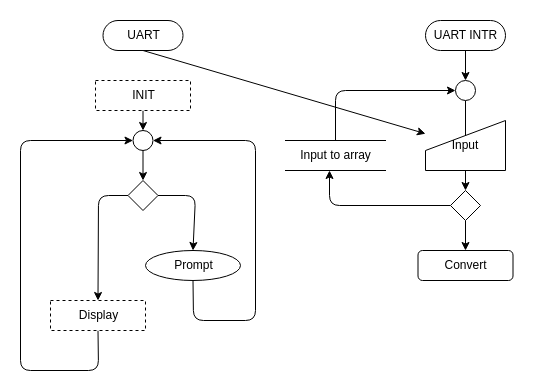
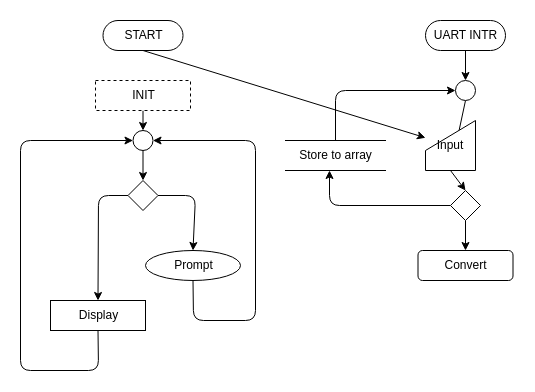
node "UART": label "UART" -> "START"
node "Input": size 80x50 -> 50x50
node "Input to array": label "Input to array" -> "Store to array"
node "Display": style dashed -> solid
